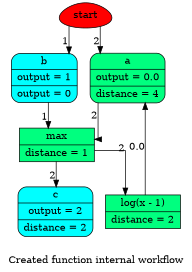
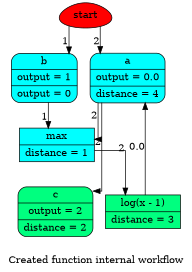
node "a": fillcolor springgreen -> cyan
node "max": fillcolor springgreen -> cyan
edge "max" -> "c": now "a" -> "c"
node "c": fillcolor cyan -> springgreen
node "log(x - 1)": text "distance = 2" -> "distance = 3"
